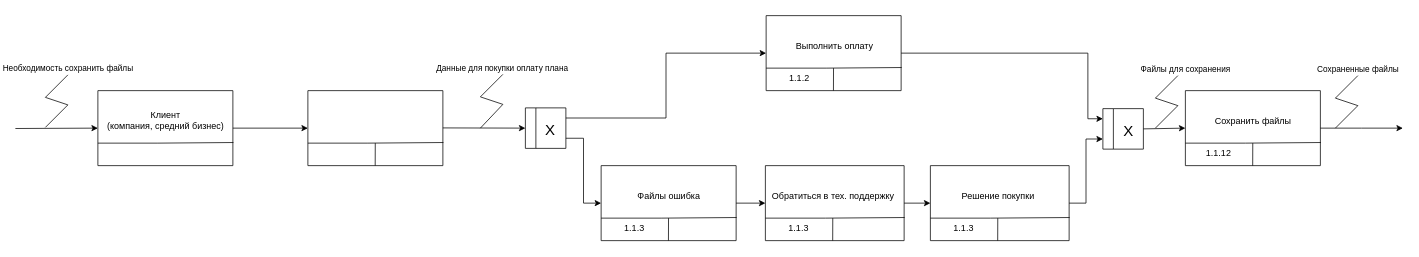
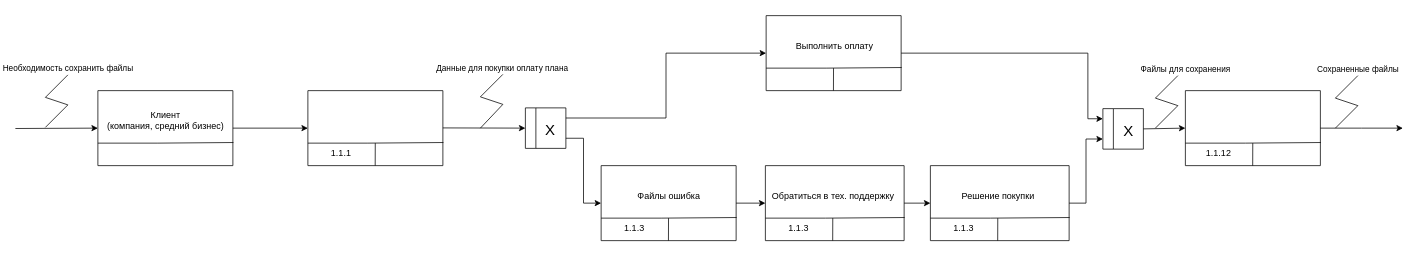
node "1.1.2": removed
node "Сохранить файлы": removed
node "1.1.1": added
